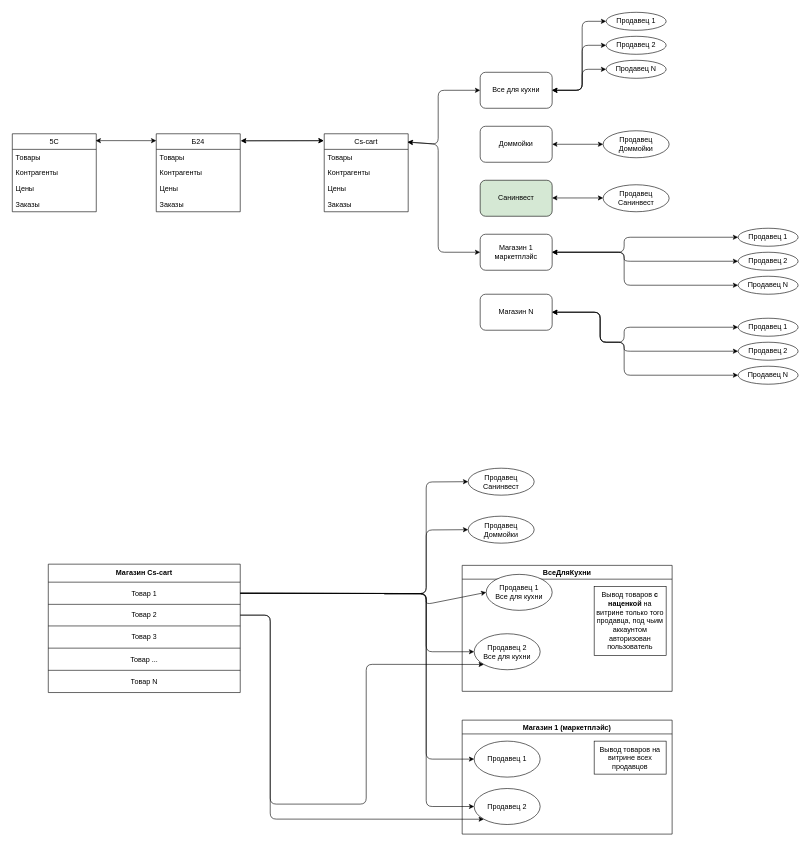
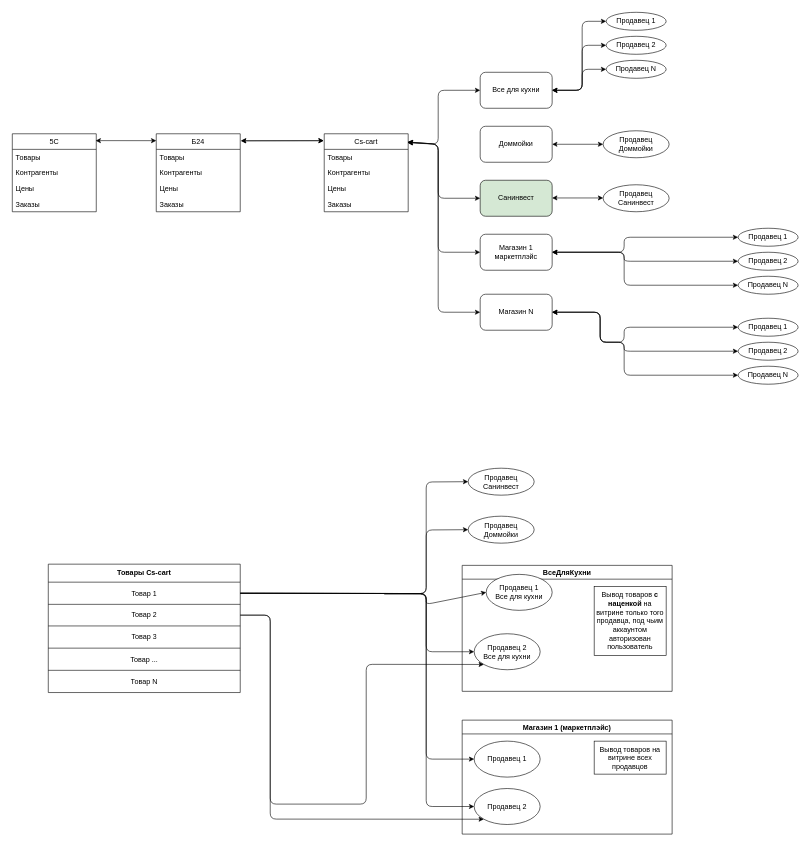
edge "Cs-cart" -- "Санинвест": added
edge "Cs-cart" -- "Магазин N": added
node "Магазин Cs-cart": label "Магазин Cs-cart" -> "Товары Cs-cart"
